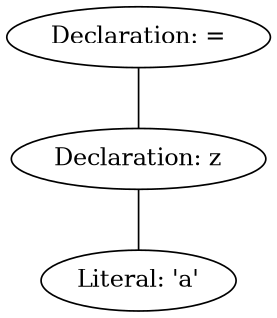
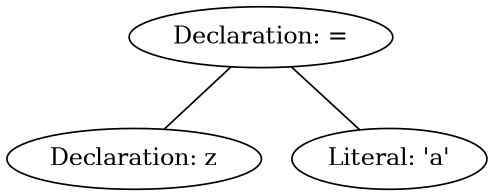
edge "Declaration: z" -- "Literal: 'a'": now "Declaration: =" -- "Literal: 'a'"
